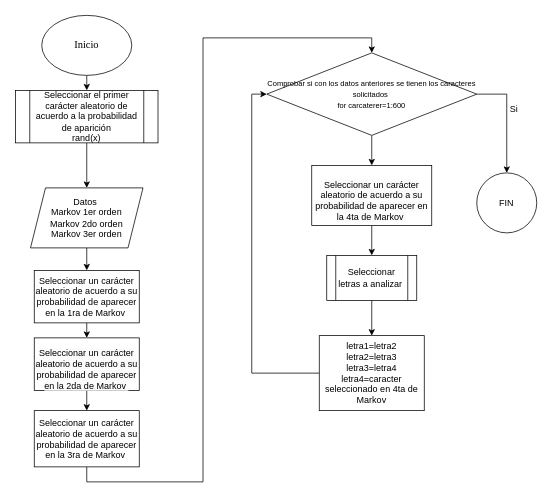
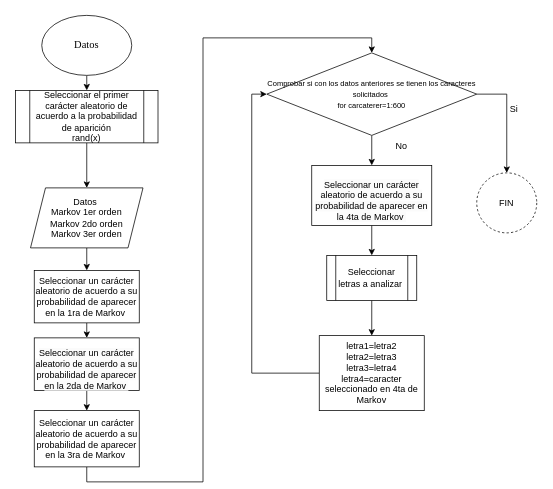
node "Inicio": label "Inicio" -> "Datos"
node "No": added
node "FIN": style solid -> dashed
